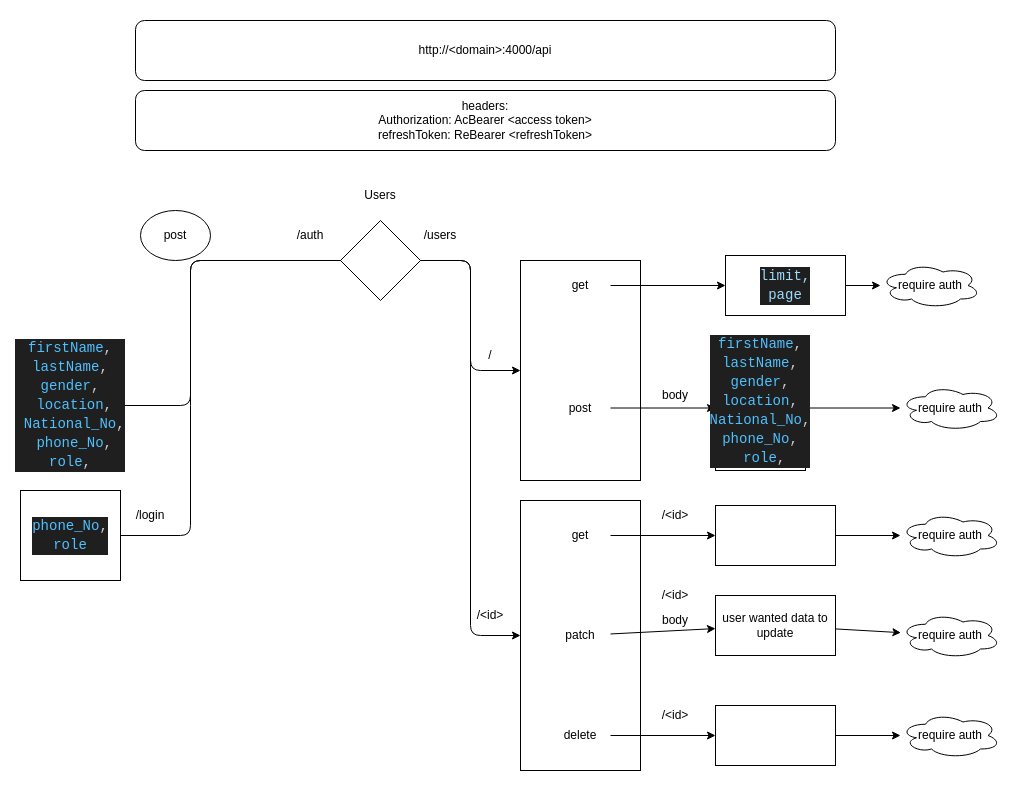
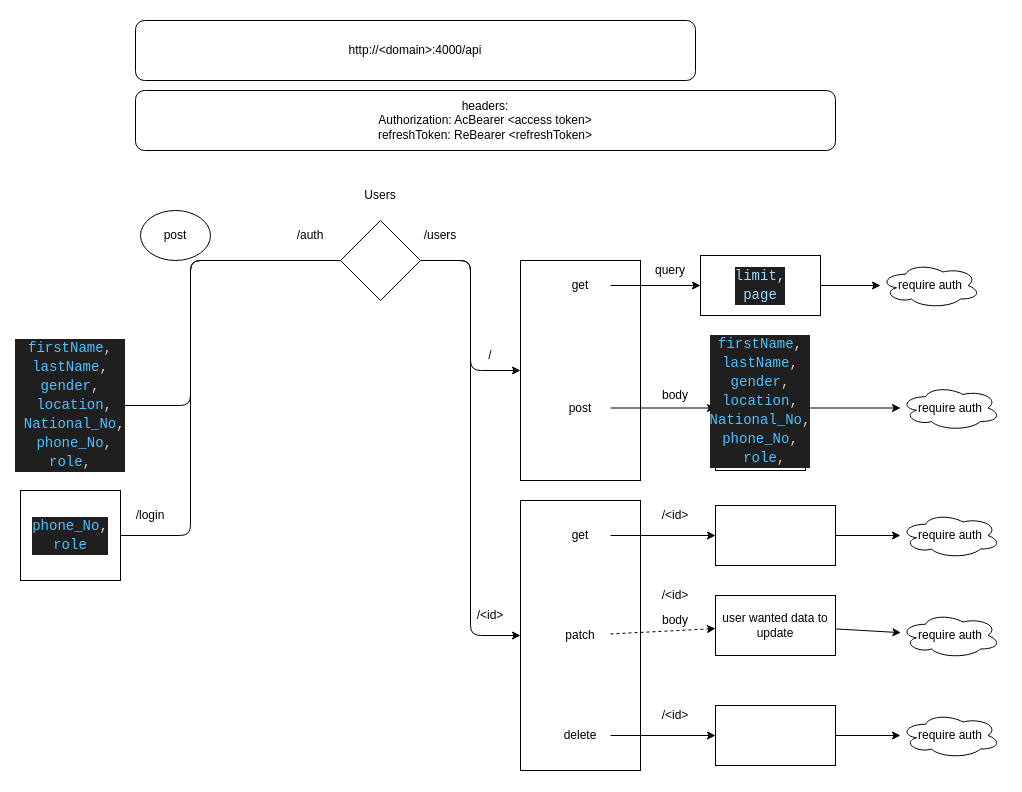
node "http://<domain>:4000/api": size 700x60 -> 560x60
node "query": added
node "limit, page": moved (786, 286) -> (761, 286)
edge "patch" -> "user wanted data to update": style solid -> dashed
